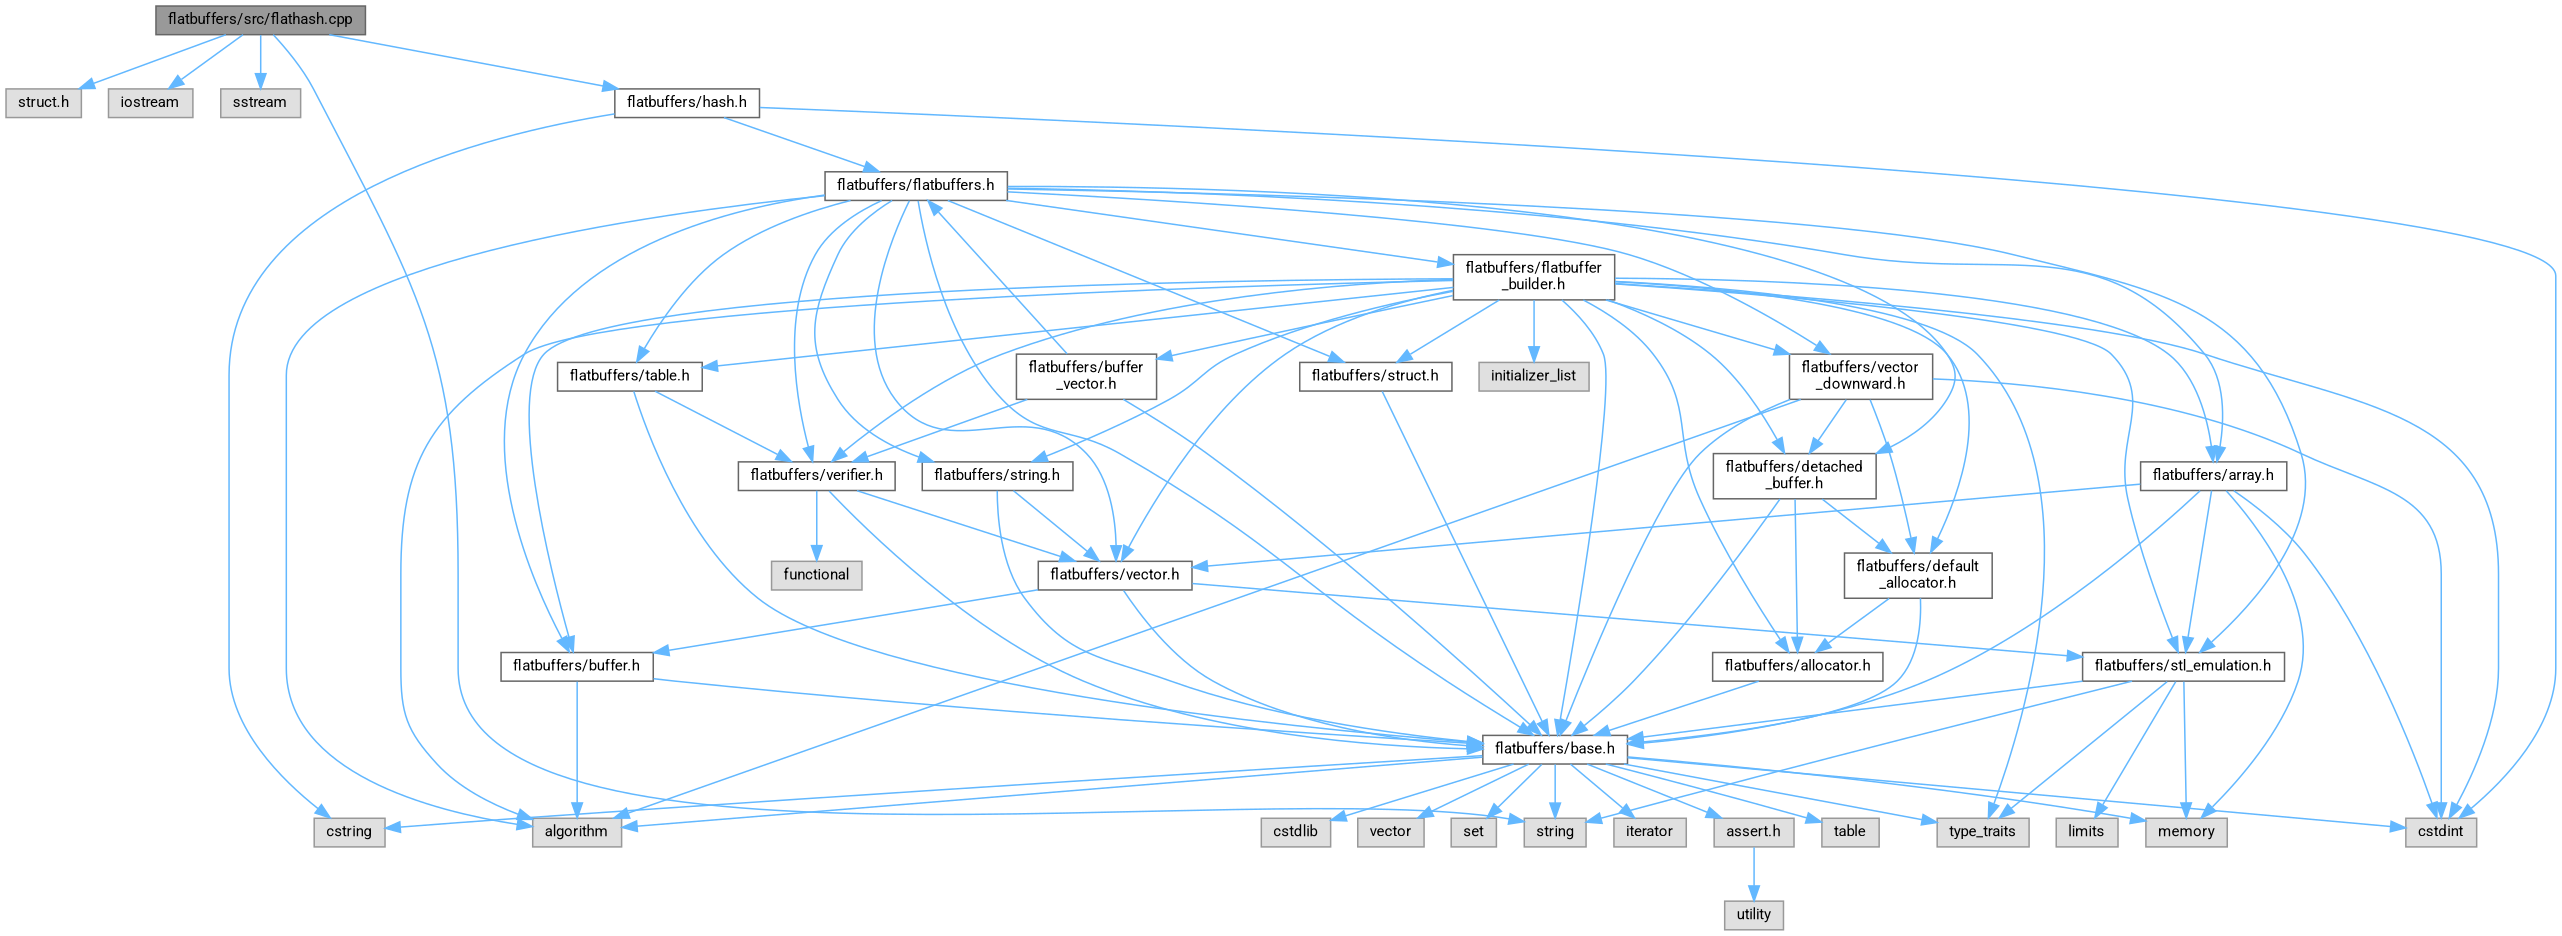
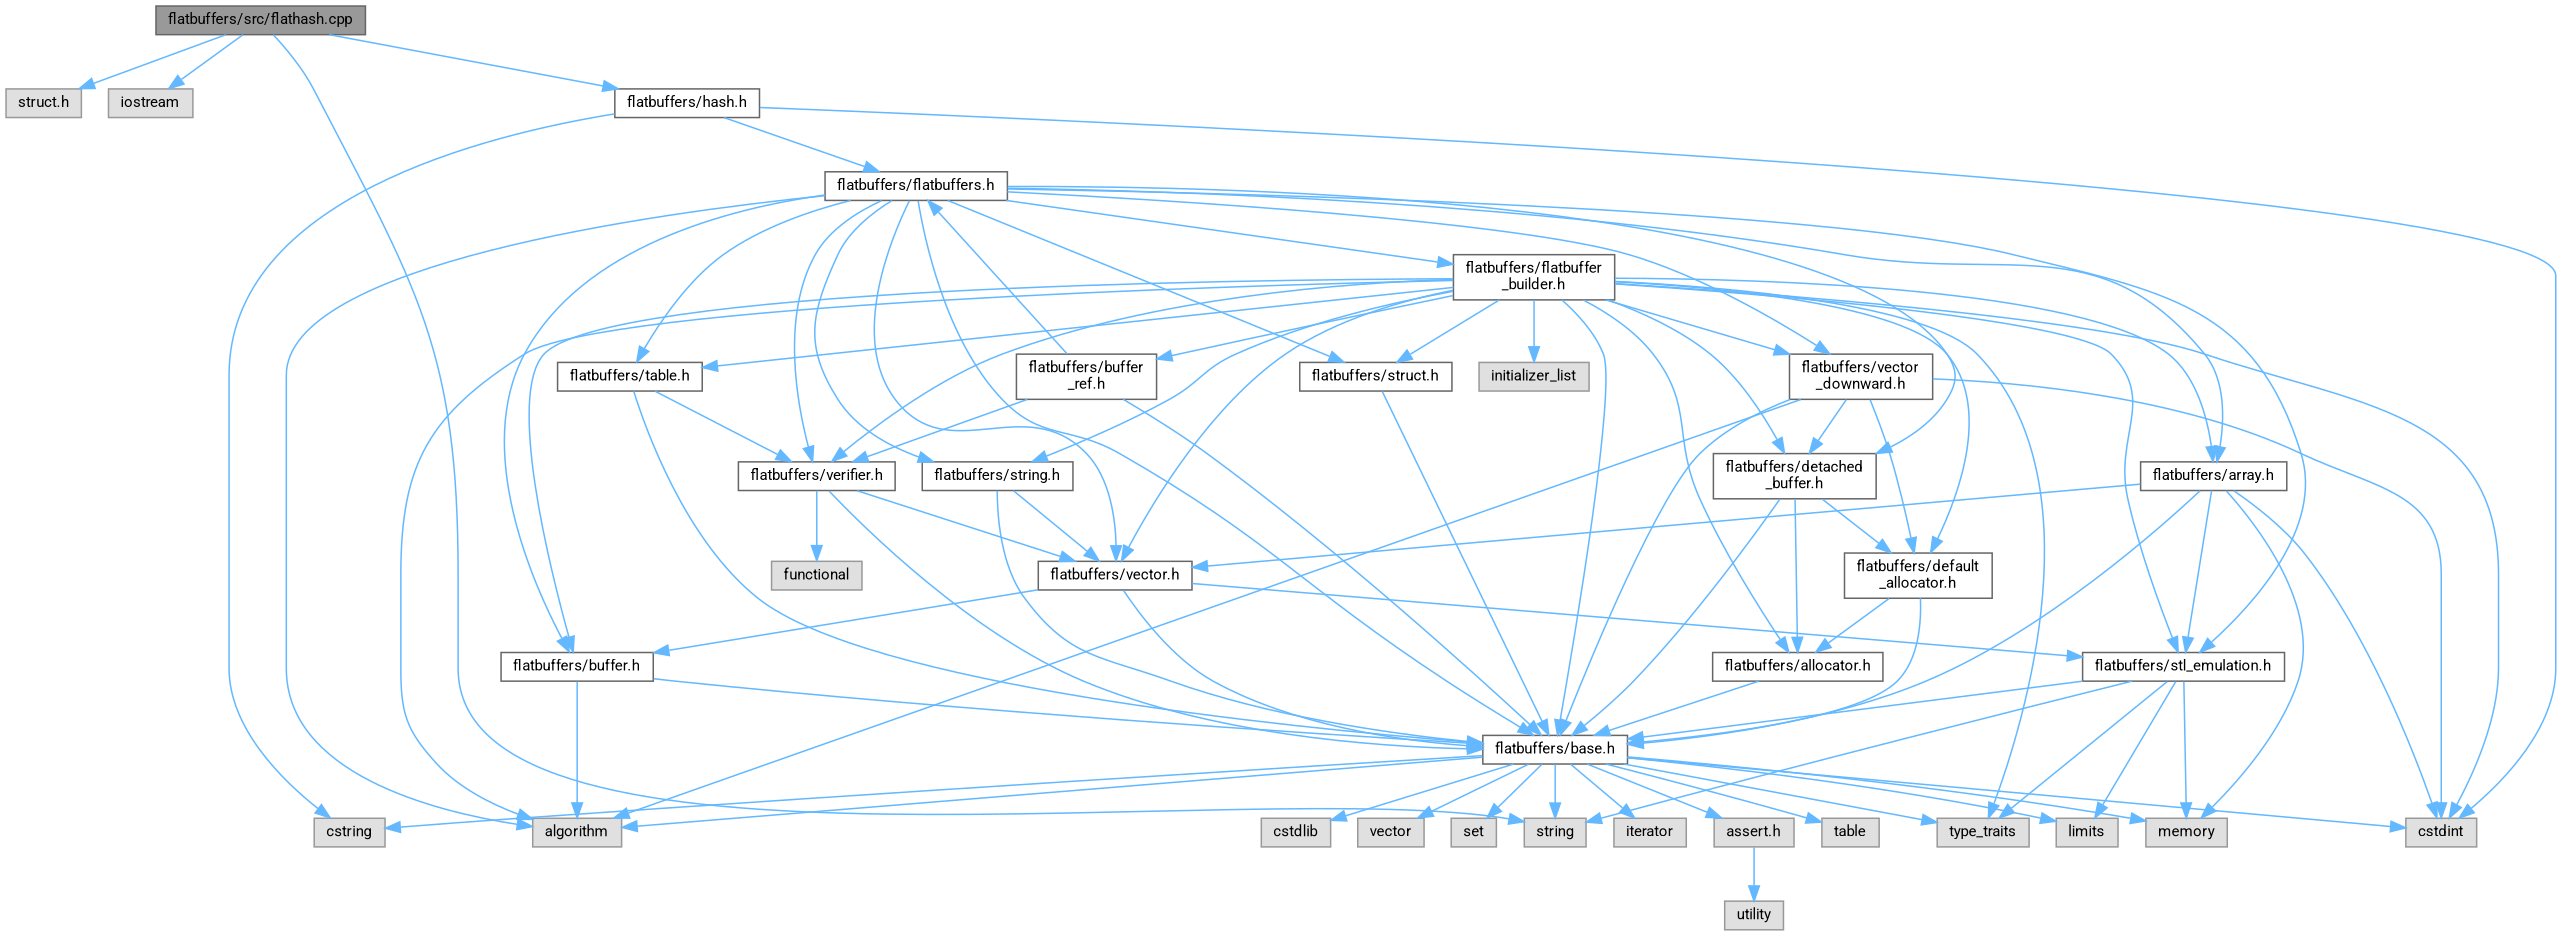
node "sstream": removed
node "flatbuffers/buffer _vector.h": label "flatbuffers/buffer _vector.h" -> "flatbuffers/buffer _ref.h"
edge "flatbuffers/base.h" -> "limits": added
